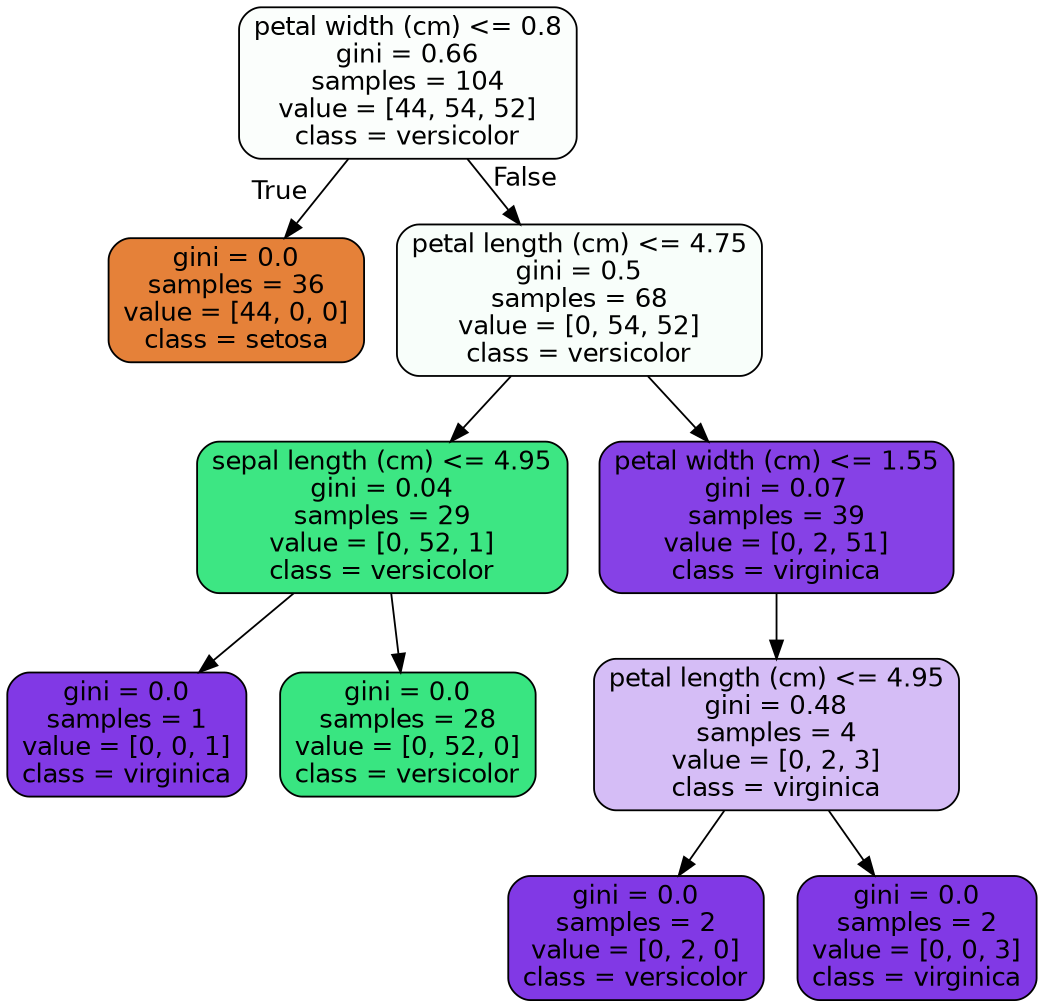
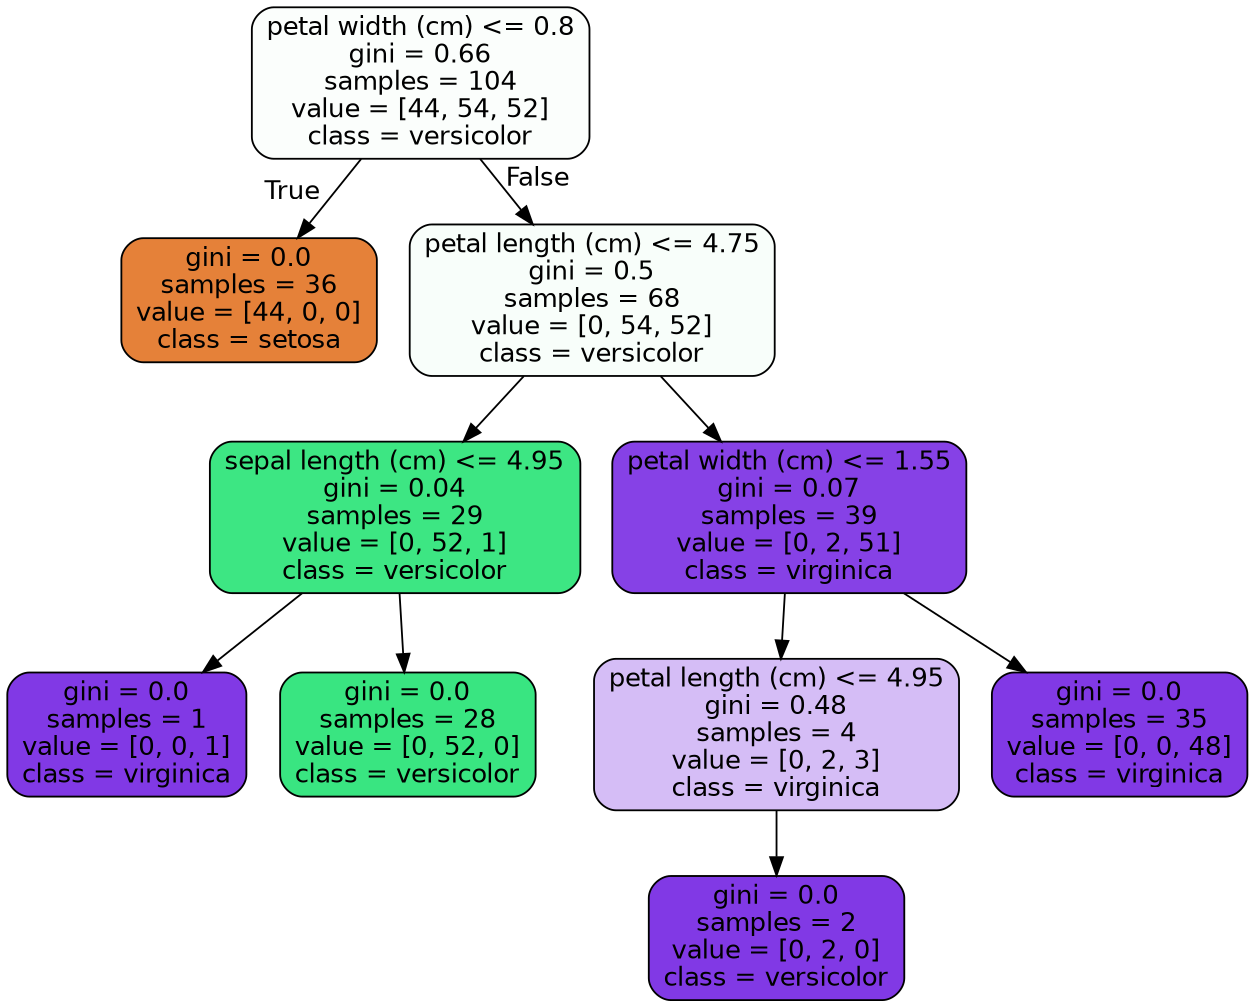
node "gini = 0.0 samples = 35 value = [0, 0, 48] class = virginica": added
node "gini = 0.0 samples = 2 value = [0, 0, 3] class = virginica": removed
